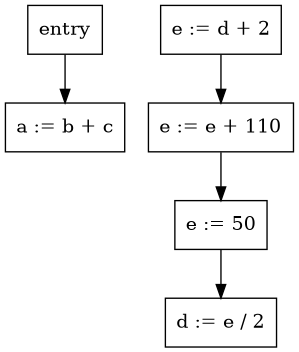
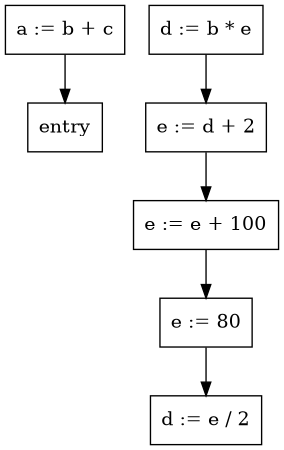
node "d := b * e": added
edge "entry" -> "a := b + c": reversed
node "e := e + 110": label "e := e + 110" -> "e := e + 100"
node "e := 50": label "e := 50" -> "e := 80"
